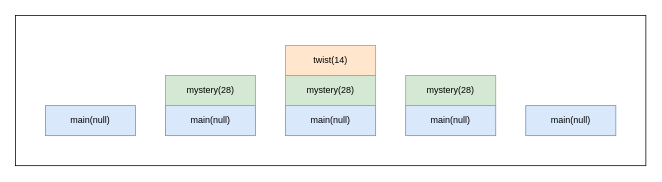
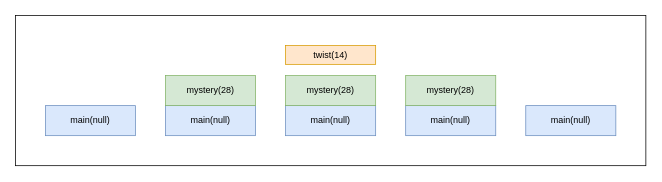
node "twist(14)": size 90x30 -> 90x19
